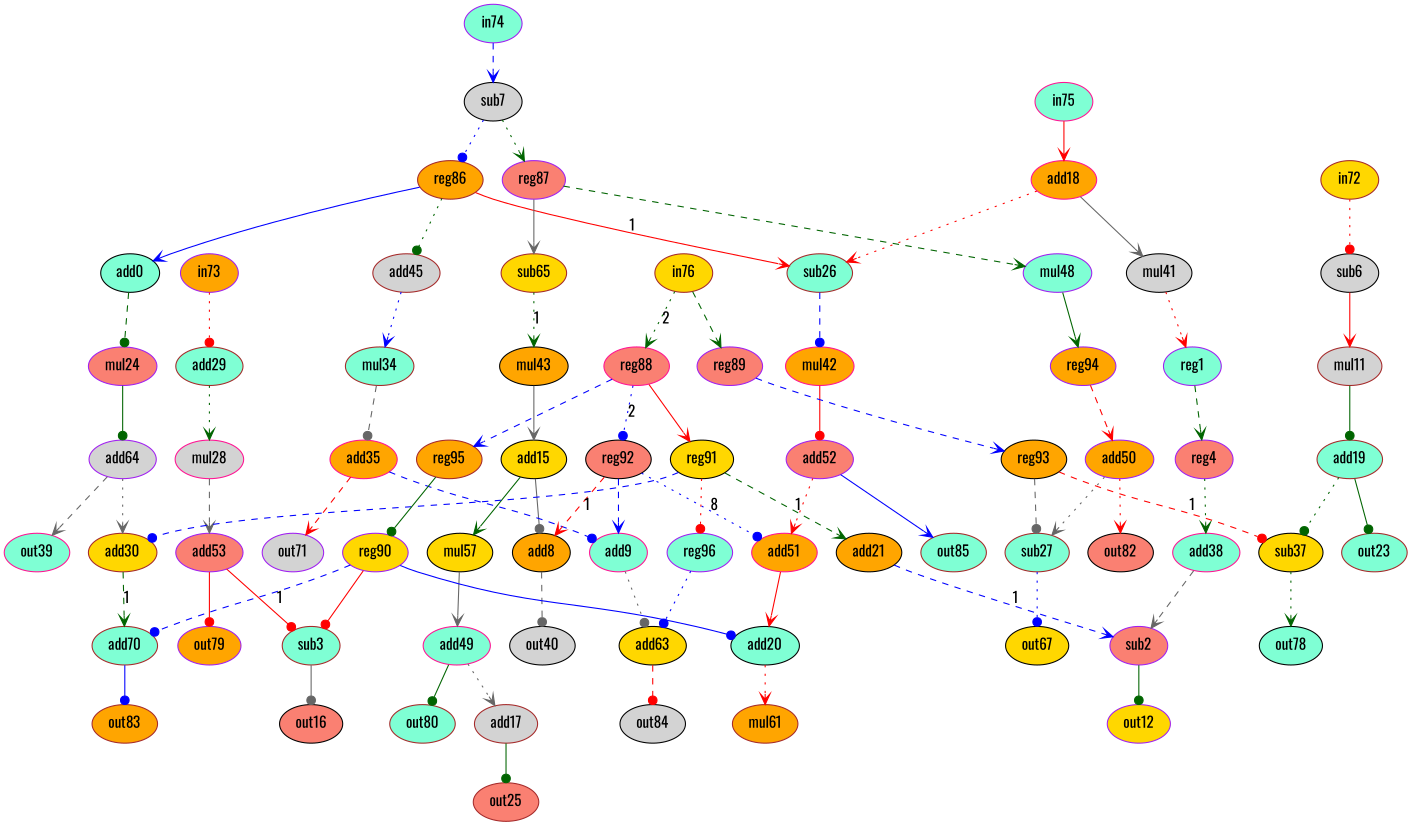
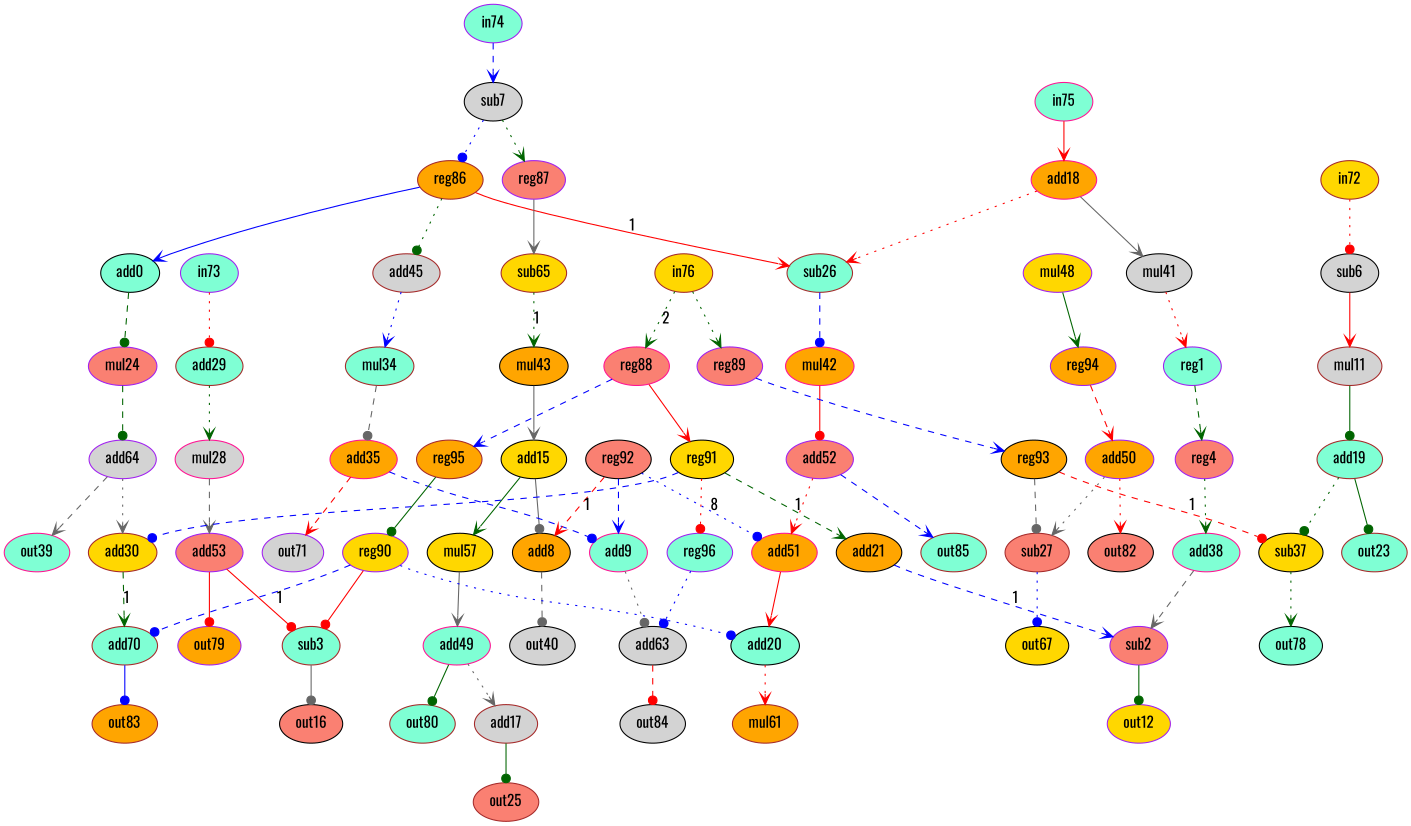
edge "reg87" -> "mul48": removed
node "in73": fillcolor orange -> aquamarine
node "mul48": fillcolor aquamarine -> gold
edge "in76" -> "reg89": style dashed -> dotted
edge "mul24" -> "add64": style solid -> dashed
edge "reg88" -> "reg92": removed, label "2"
edge "add52" -> "out85": style solid -> dashed
node "sub27": fillcolor aquamarine -> salmon
edge "reg90" -> "add20": style solid -> dotted
node "add63": fillcolor gold -> lightgrey
